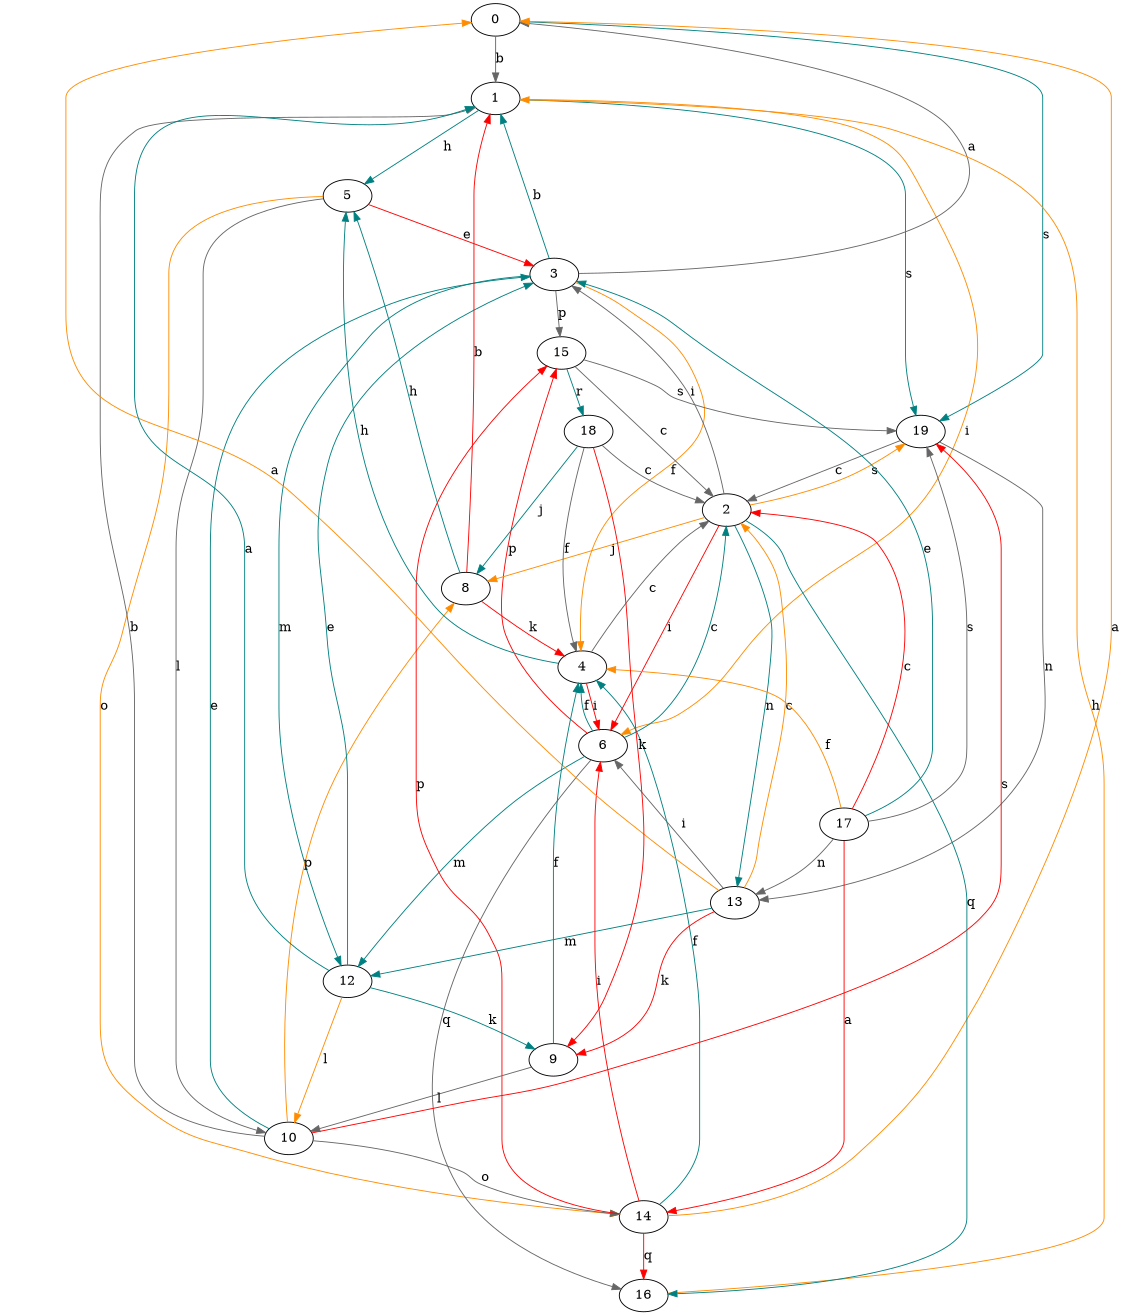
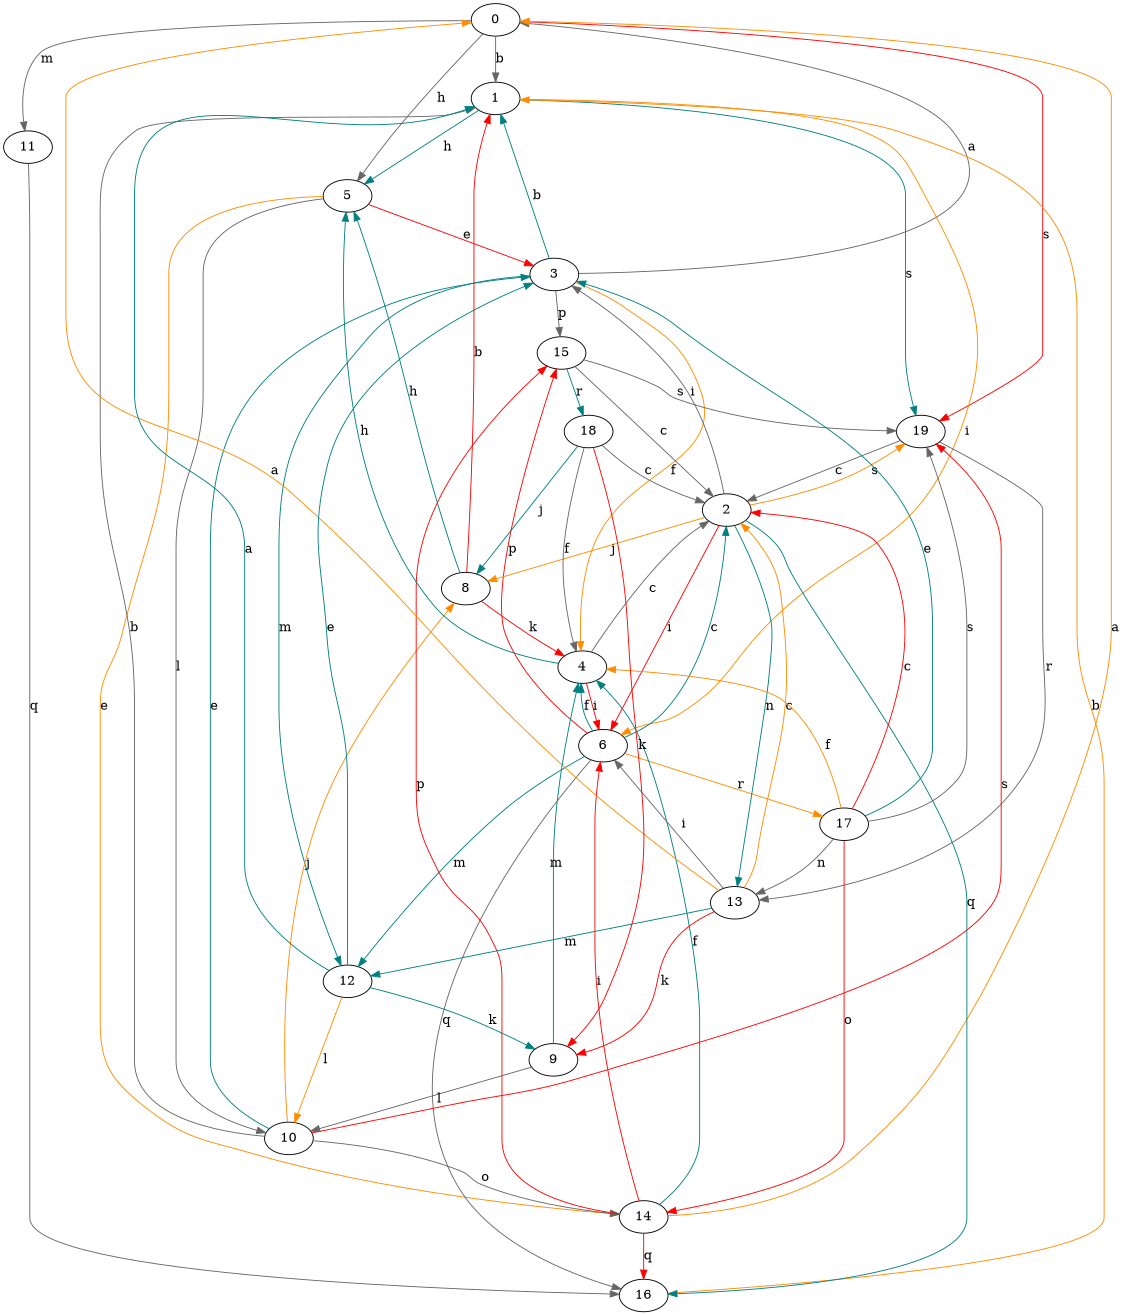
edge "0" -> "19": color teal -> red
edge "0" -> "5": added, label "h"
node "11": added
edge "19" -> "13": label "n" -> "r"
edge "5" -> "14": label "o" -> "e"
edge "16" -> "1": label "h" -> "b"
edge "6" -> "17": added, label "r"
edge "10" -> "8": label "p" -> "j"
edge "9" -> "4": label "f" -> "m"
edge "17" -> "14": label "a" -> "o"
